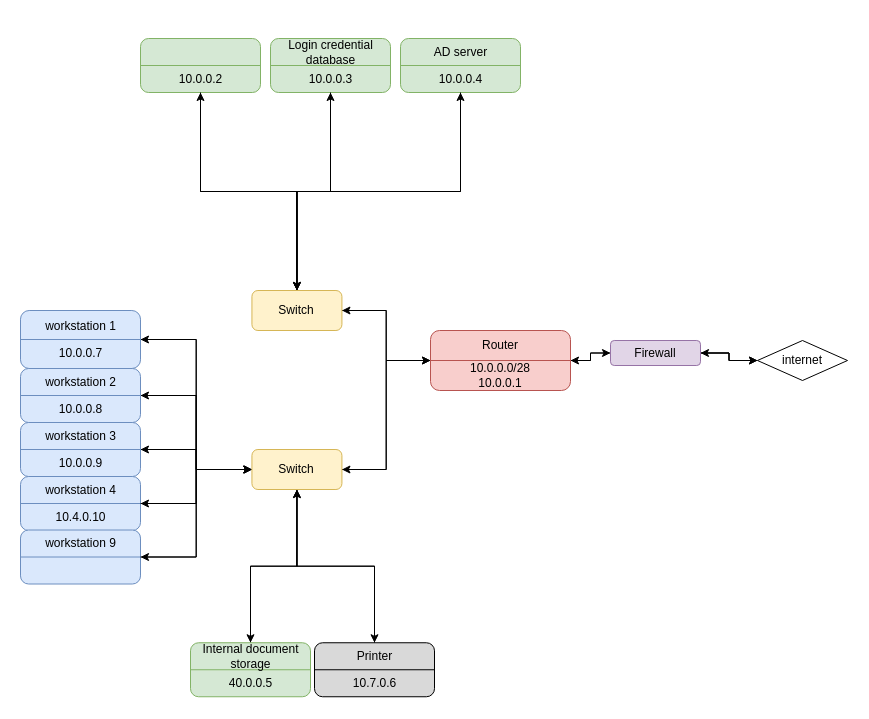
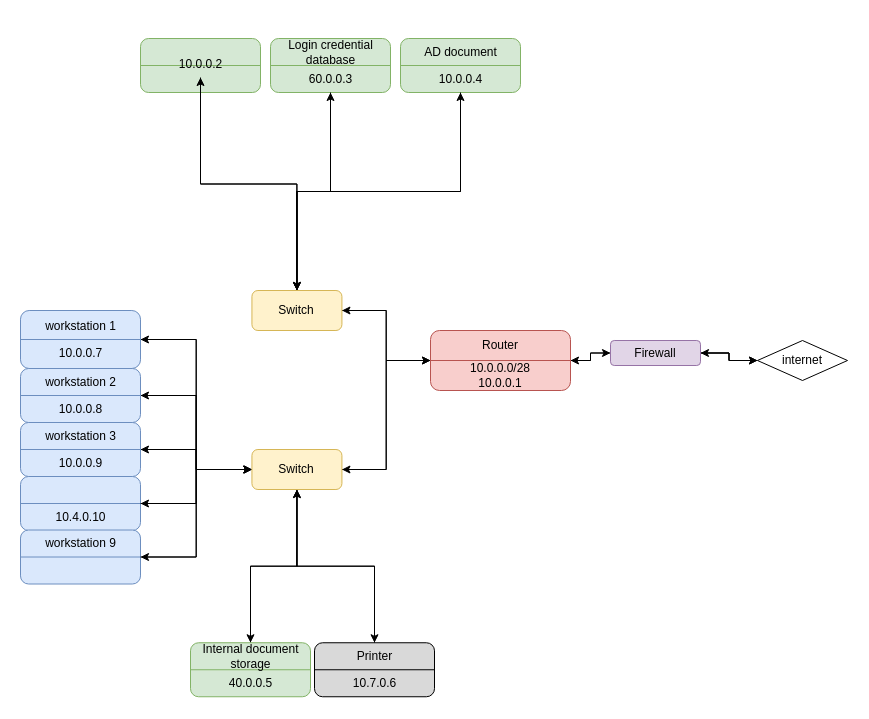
node "AD server": label "AD server" -> "AD document"
node "10.0.0.2": moved (200, 79) -> (200, 64)
node "10.0.0.3": label "10.0.0.3" -> "60.0.0.3"
node "workstation 4": removed
